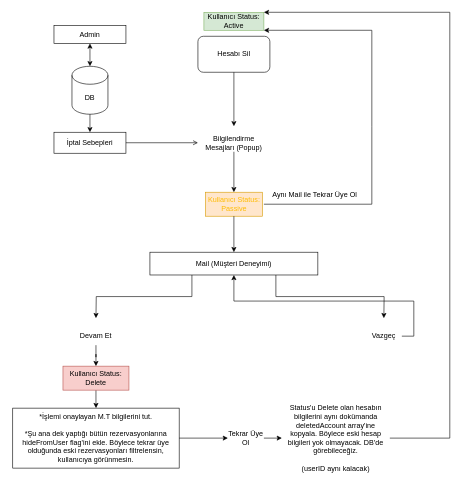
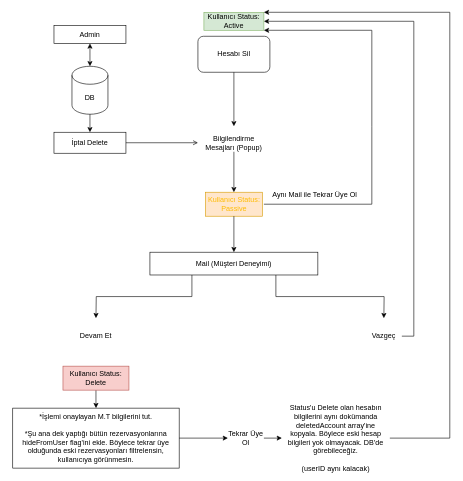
node "İptal Sebepleri": label "İptal Sebepleri" -> "İptal Delete"
edge "Vazgeç" -> "Mail (Müşteri Deneyimi)": now "Vazgeç" -> "Kullanıcı Status: Active"
edge "Devam Et" -> "Kullanıcı Status: Delete": removed
